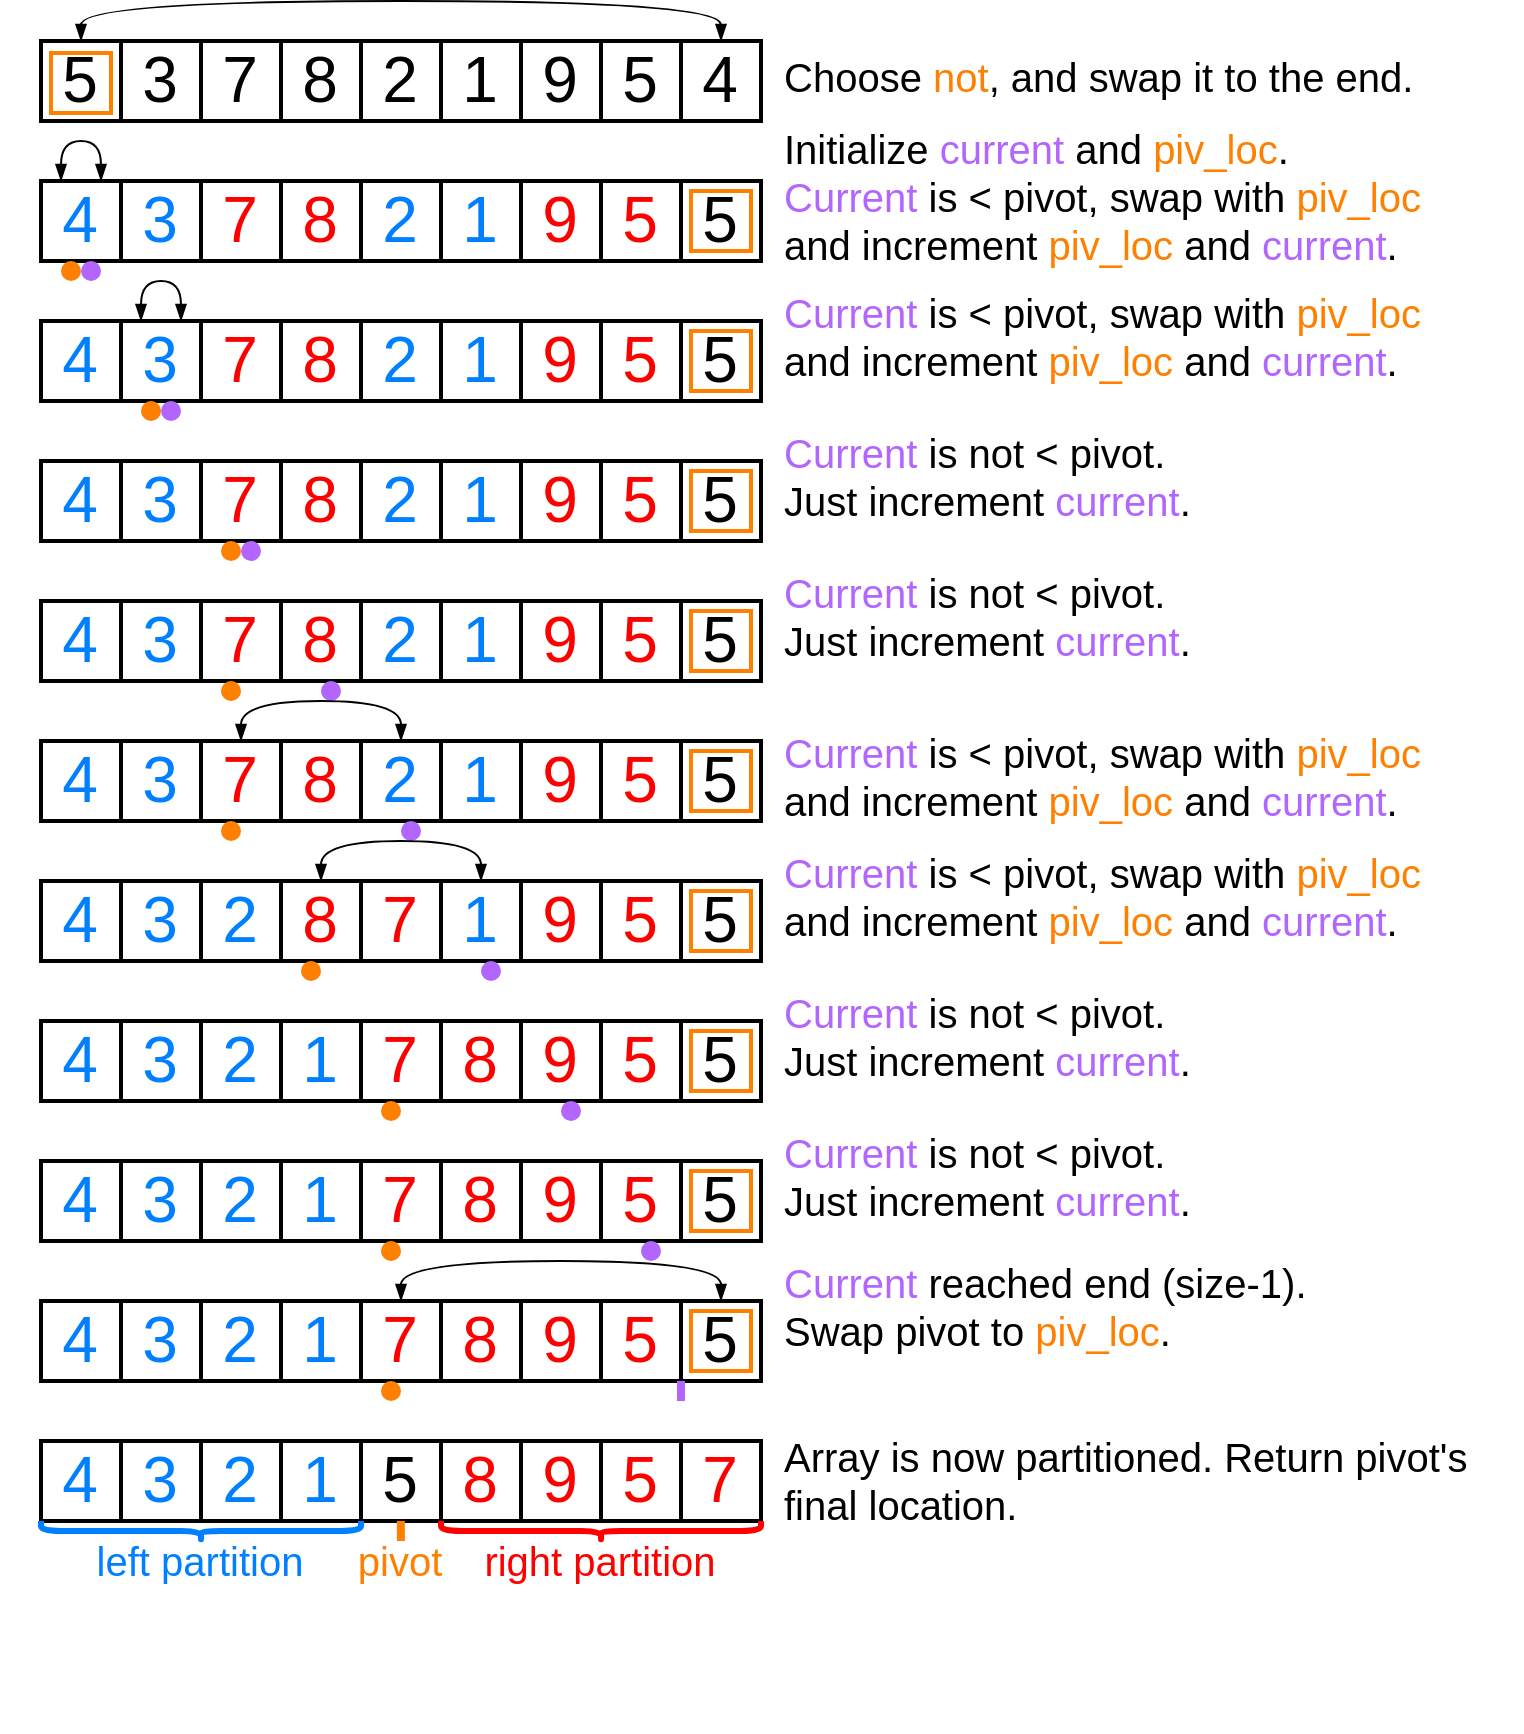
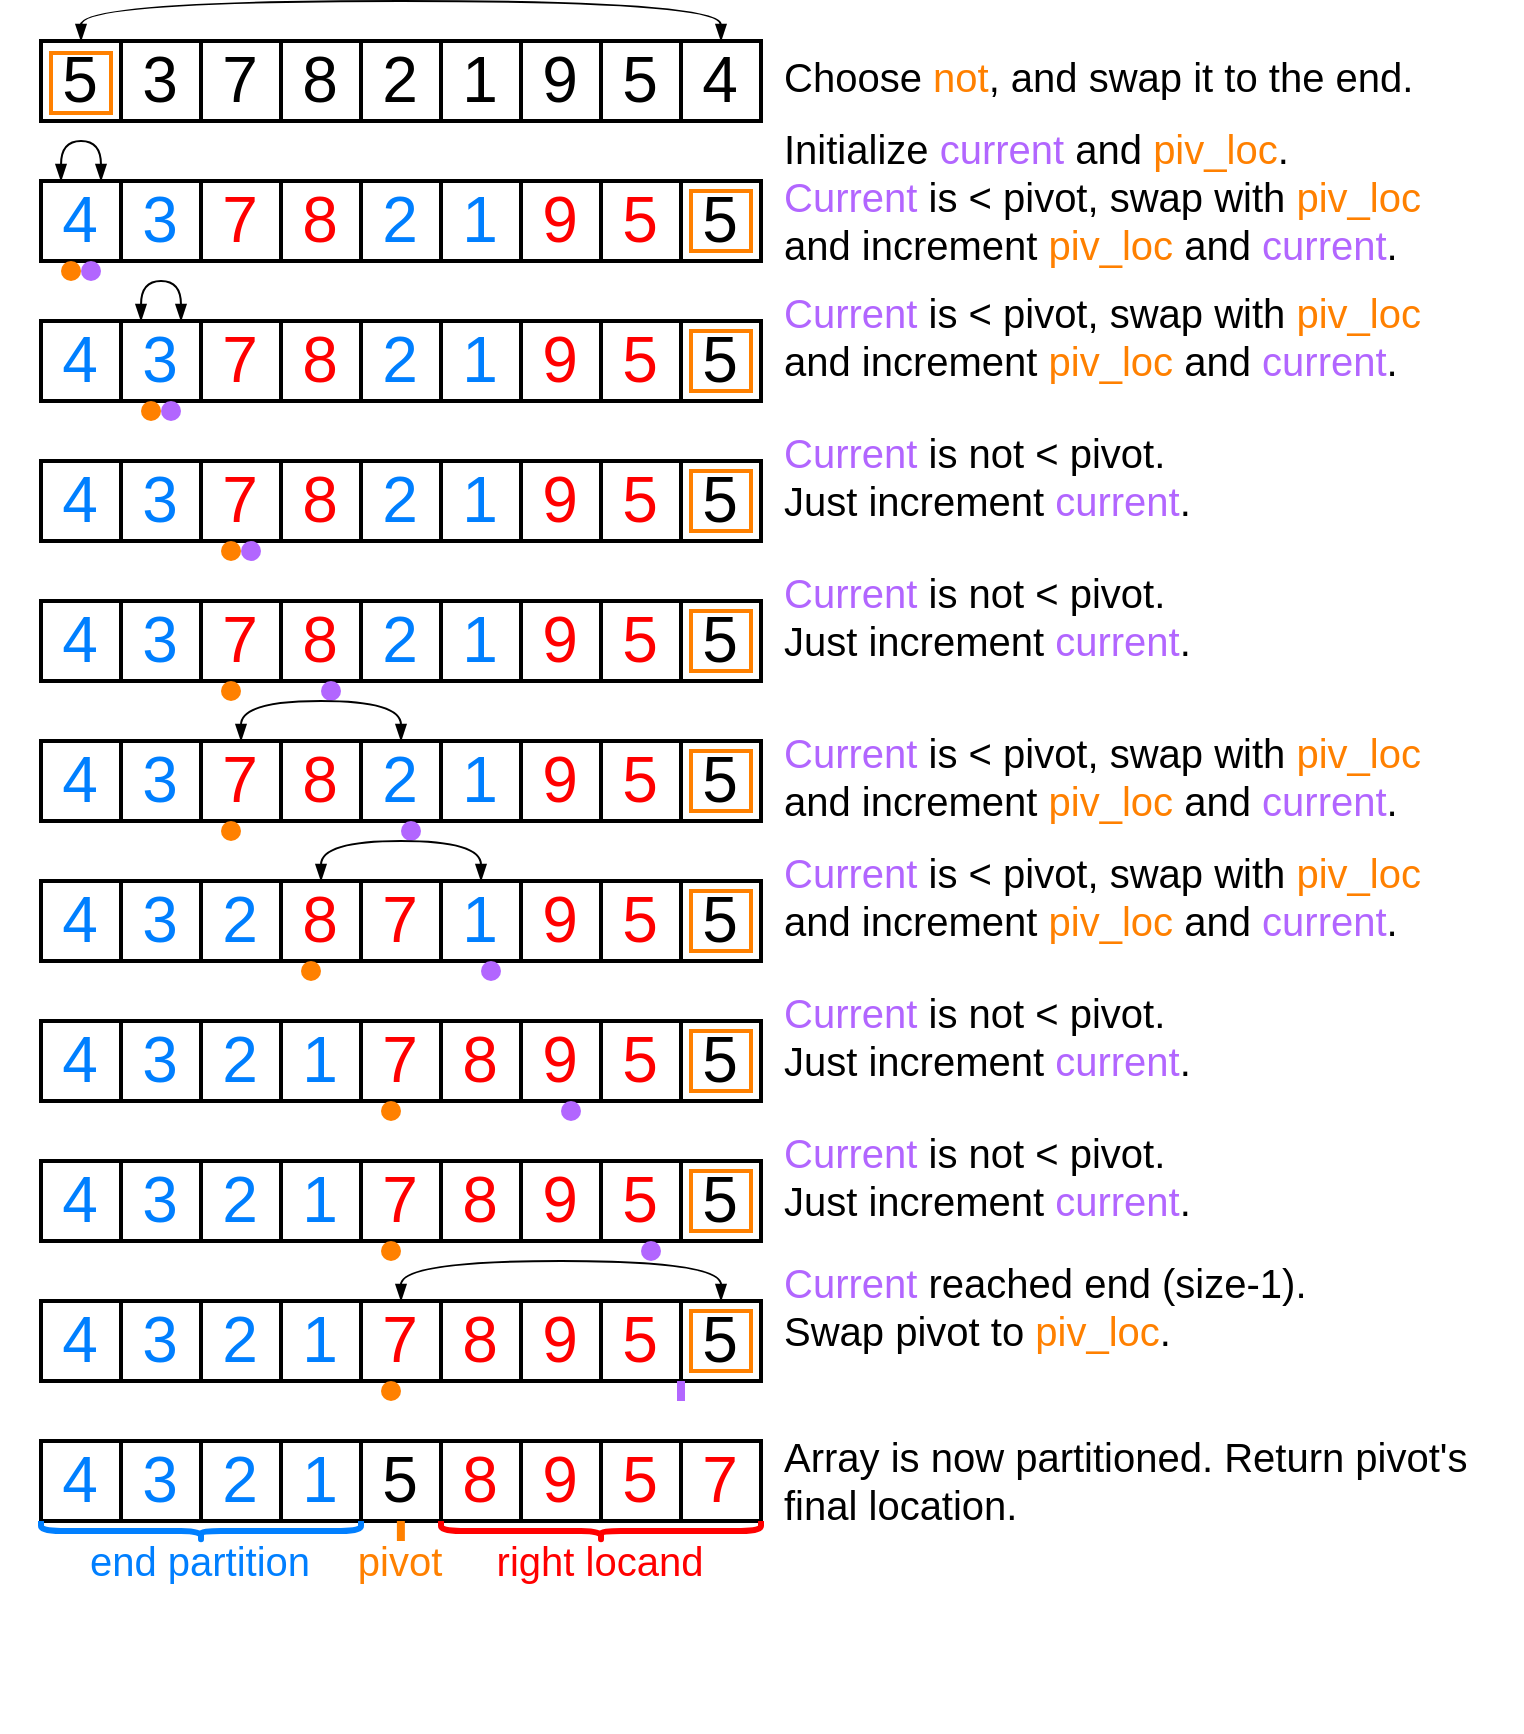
node "left partition": label "left partition" -> "end partition"
node "right partition": label "right partition" -> "right locand"
